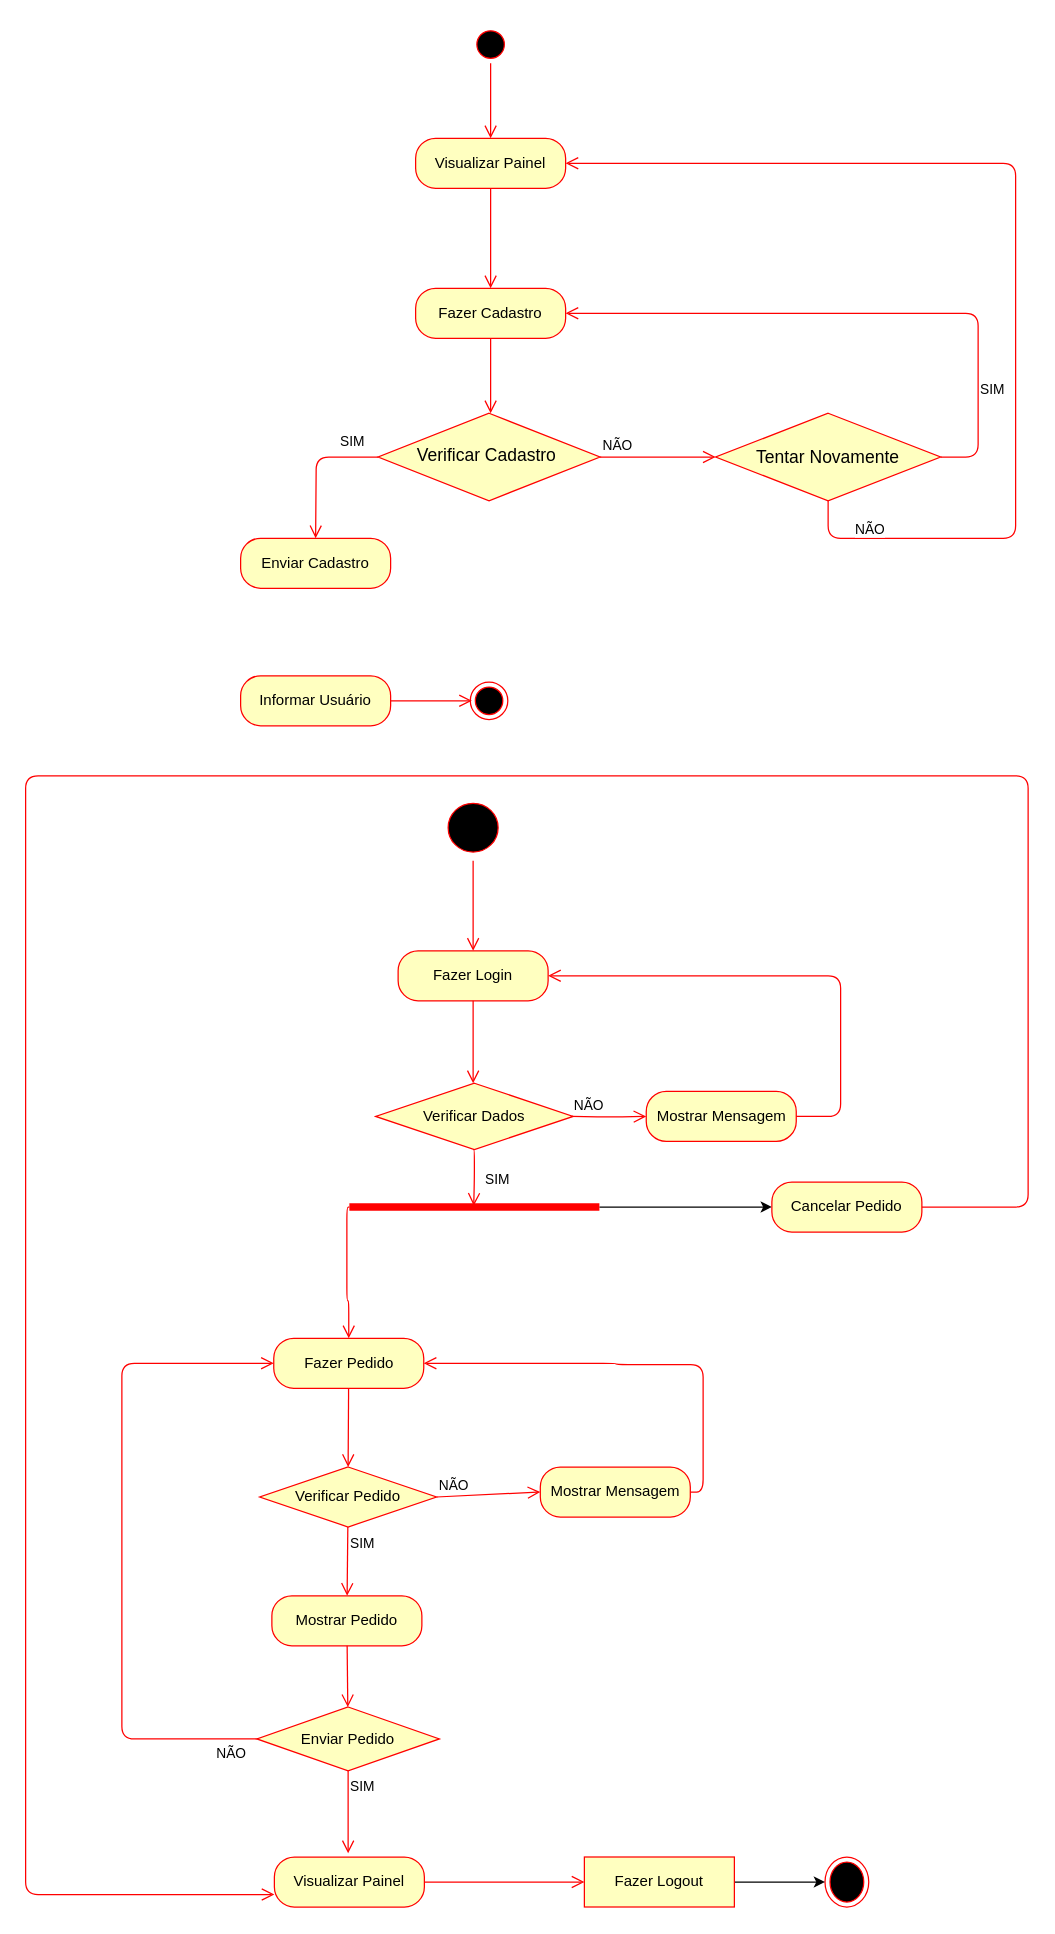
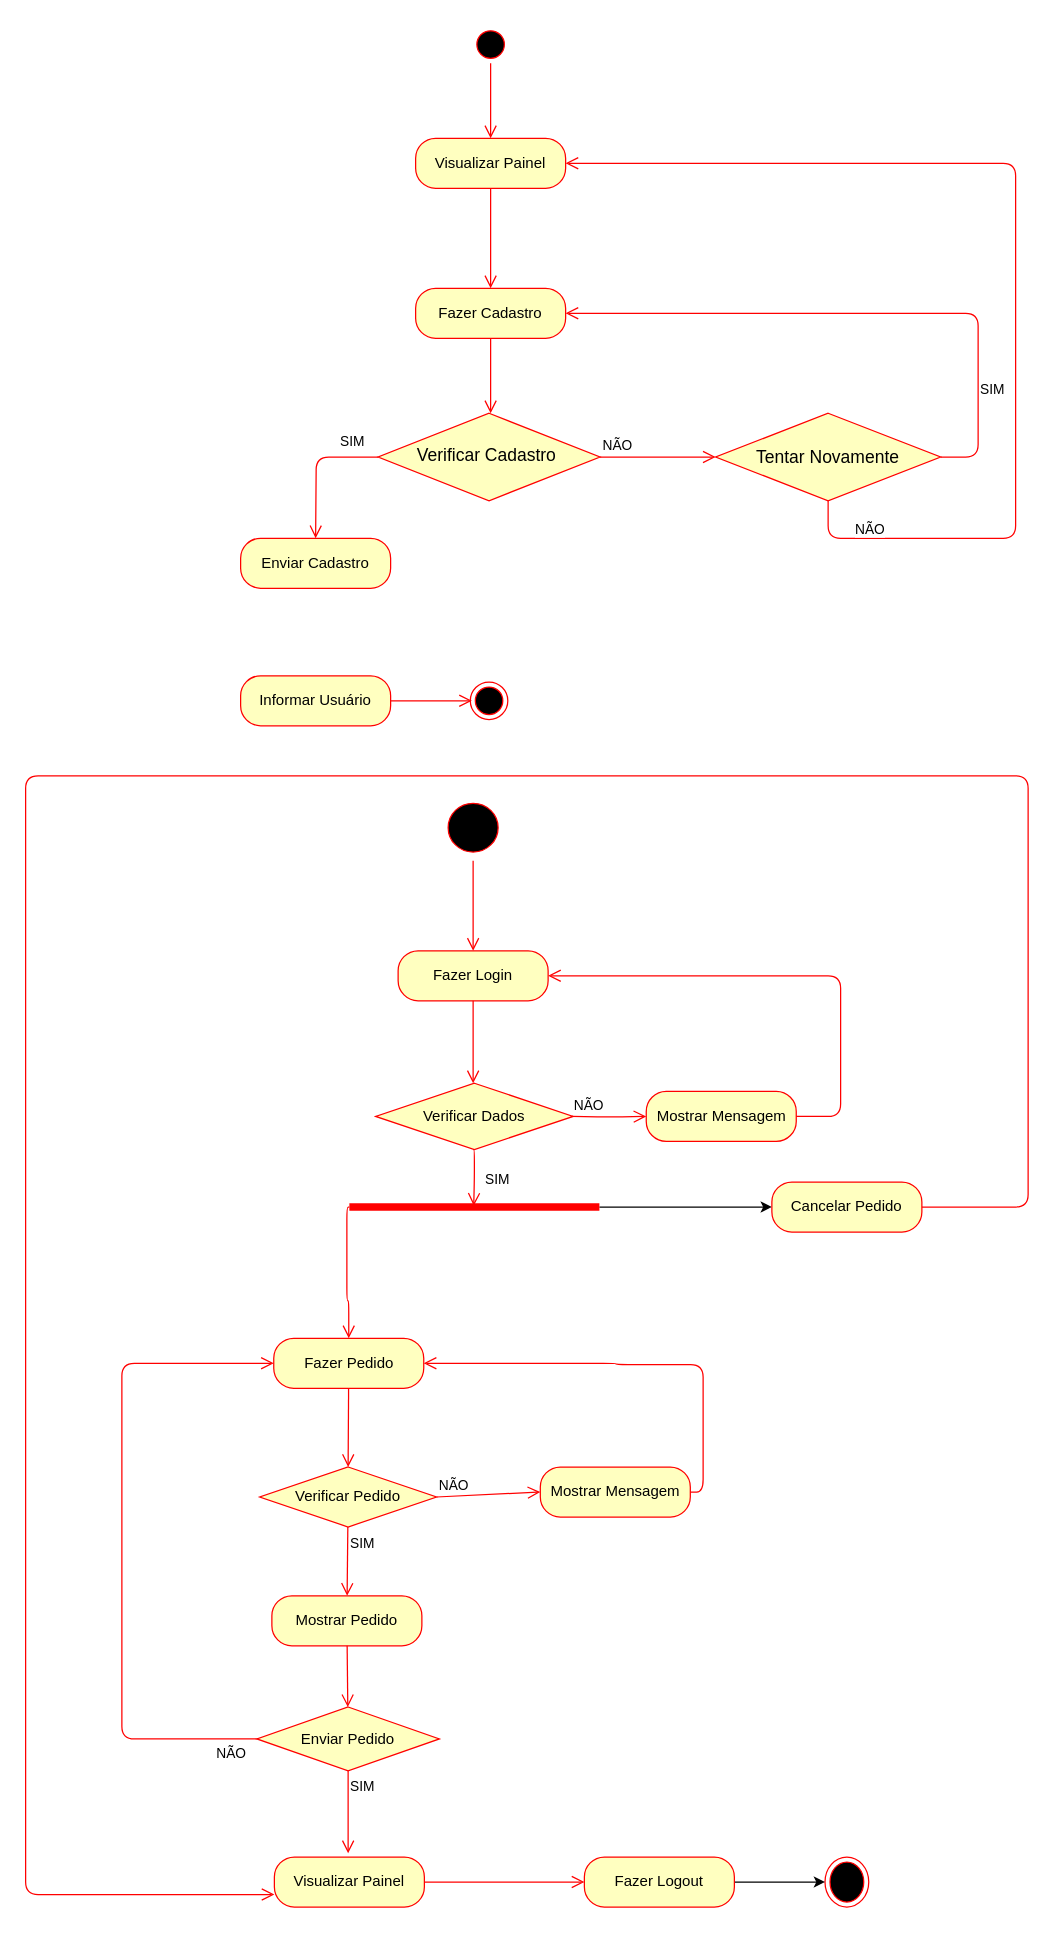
node "Fazer Logout": shape rectangle -> rounded rectangle
